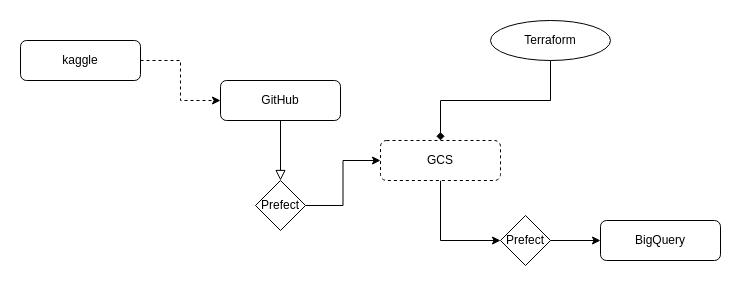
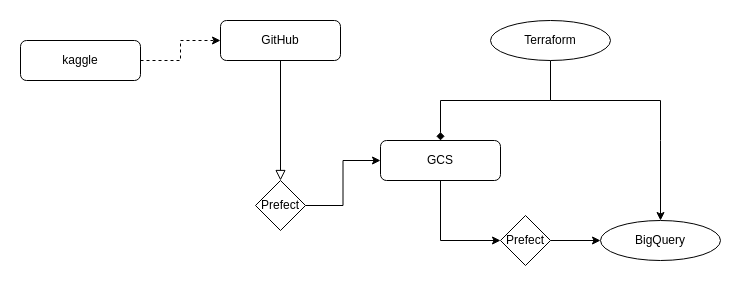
node "GitHub": moved (281, 101) -> (281, 41)
edge "Terraform" -> "BigQuery": added
node "GCS": style dashed -> solid
node "BigQuery": shape rounded rectangle -> ellipse
